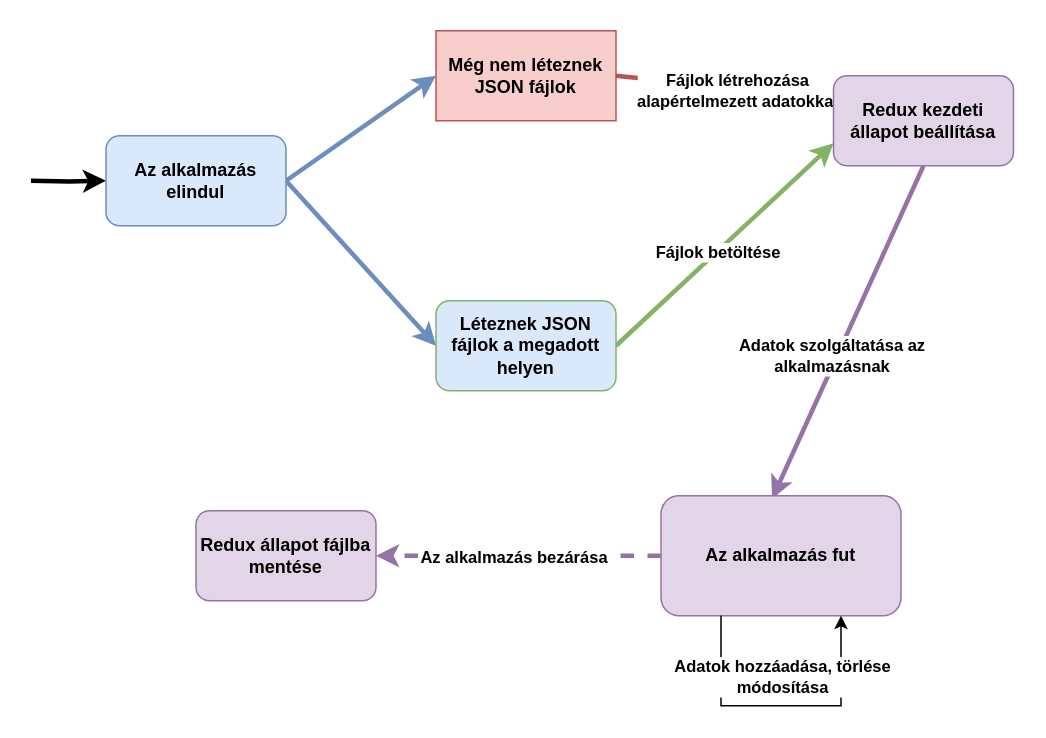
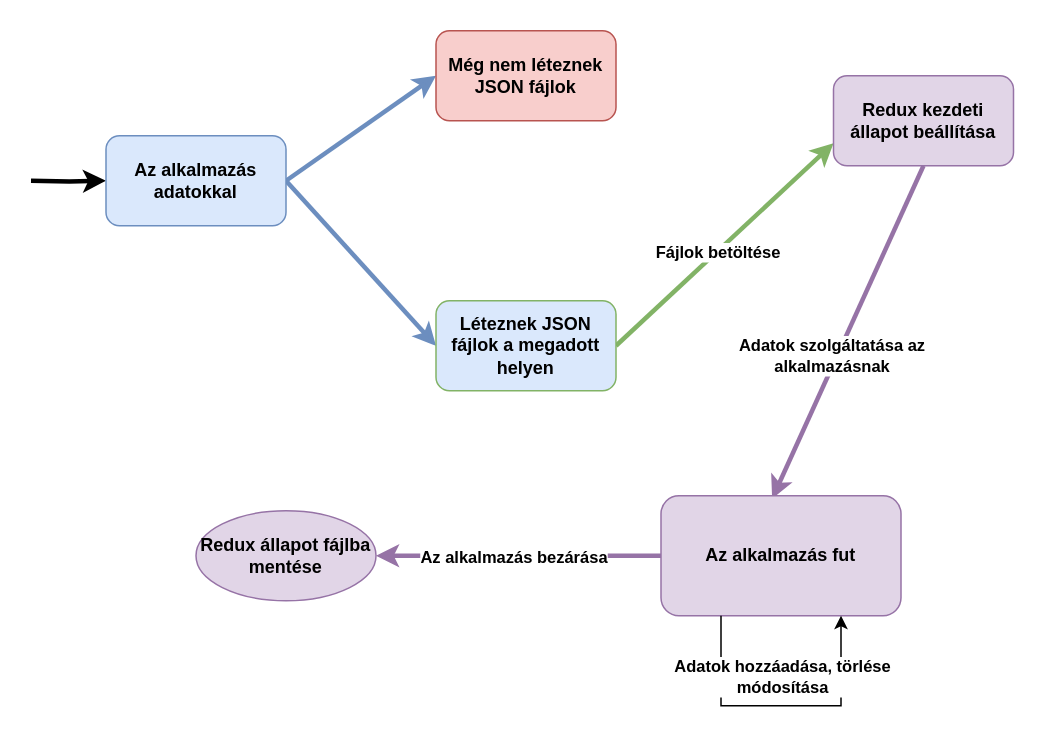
node "Még nem léteznek JSON fájlok": shape rectangle -> rounded rectangle
edge "Még nem léteznek JSON fájlok" -> "Redux kezdeti állapot beállítása": removed, label "Fájlok létrehozása alapértelmezett adatokkal"
node "Az alkalmazás elindul": label "Az alkalmazás elindul" -> "Az alkalmazás adatokkal"
node "Redux állapot fájlba mentése": shape rounded rectangle -> ellipse
edge "Az alkalmazás fut" -> "Redux állapot fájlba mentése": style dashed -> solid
